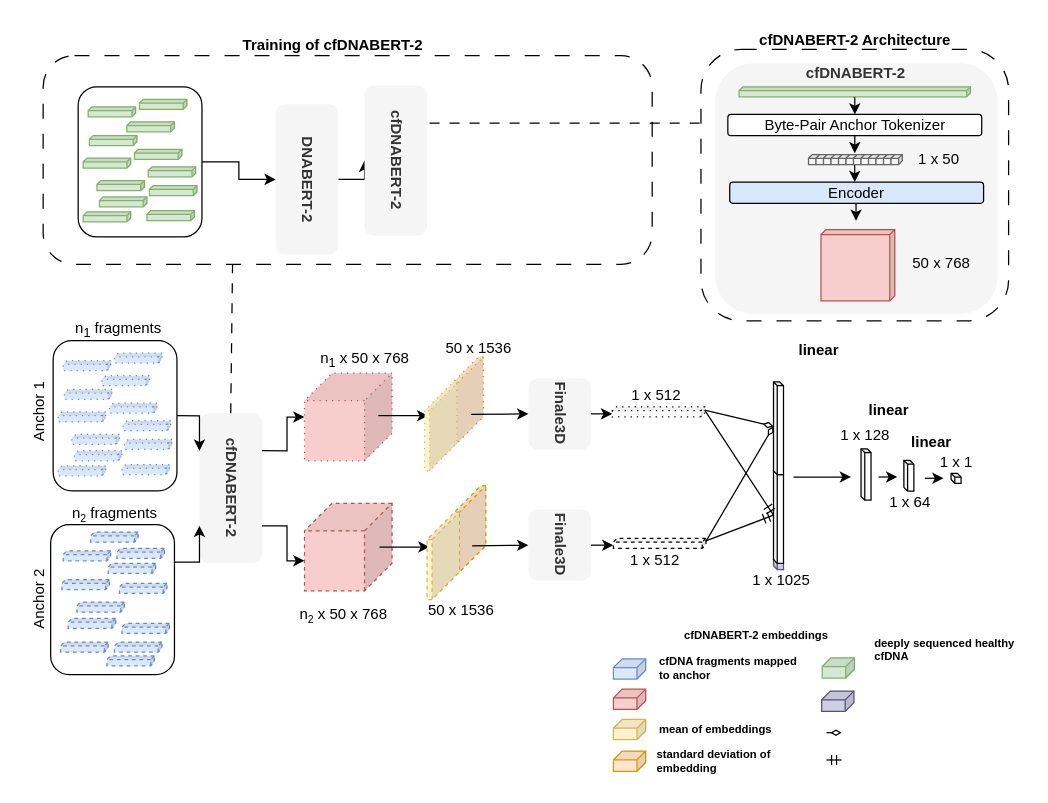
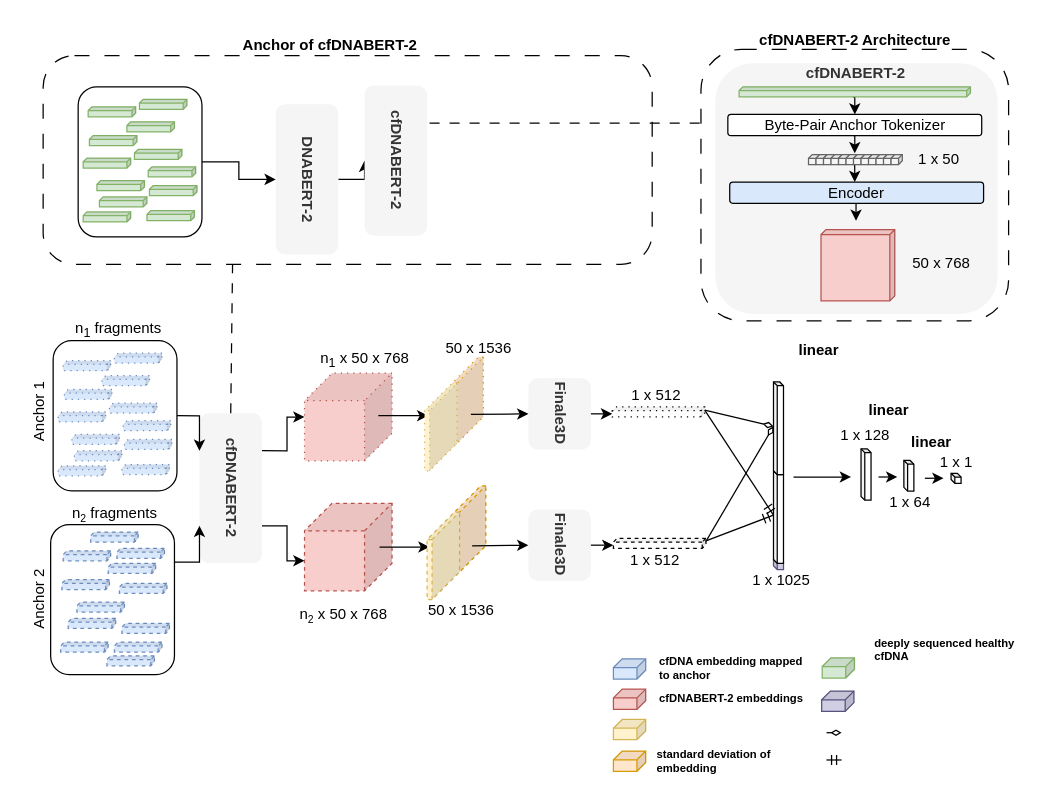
node "Training of cfDNABERT-2": label "Training of cfDNABERT-2" -> "Anchor of cfDNABERT-2"
node "cfDNABERT-2 embeddings": moved (756, 635) -> (731, 698)
node "cfDNA fragments mapped to anchor": label "cfDNA fragments mapped to anchor" -> "cfDNA embedding mapped to anchor"
node "mean of embeddings": removed
